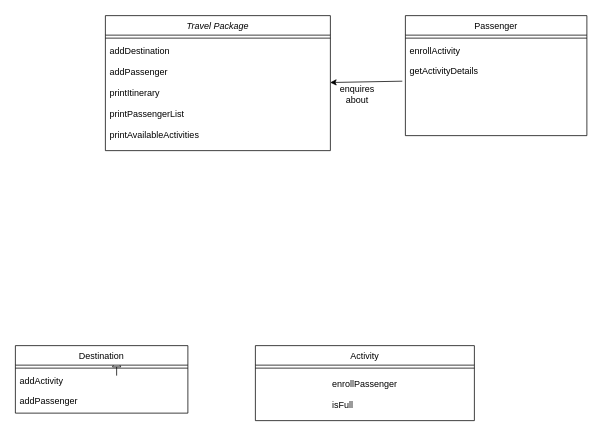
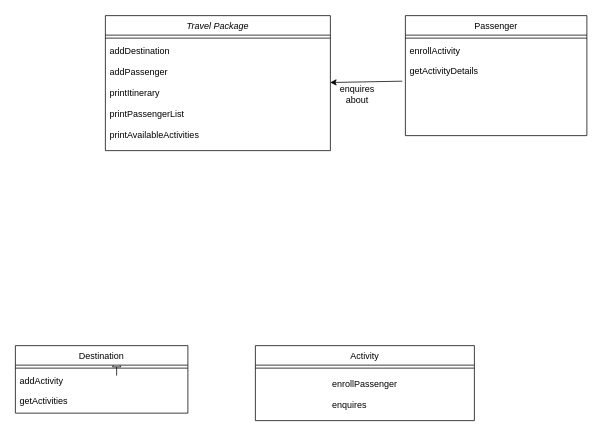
node "enrollPassenger isFull": label "enrollPassenger isFull" -> "enrollPassenger enquires"
node "addPassenger": label "addPassenger" -> "getActivities"
